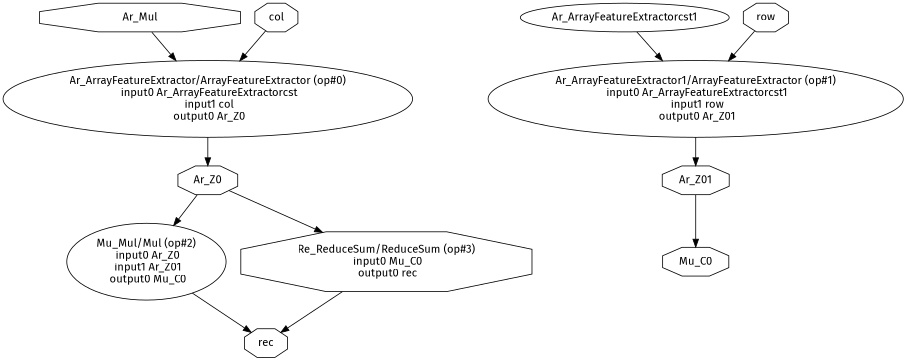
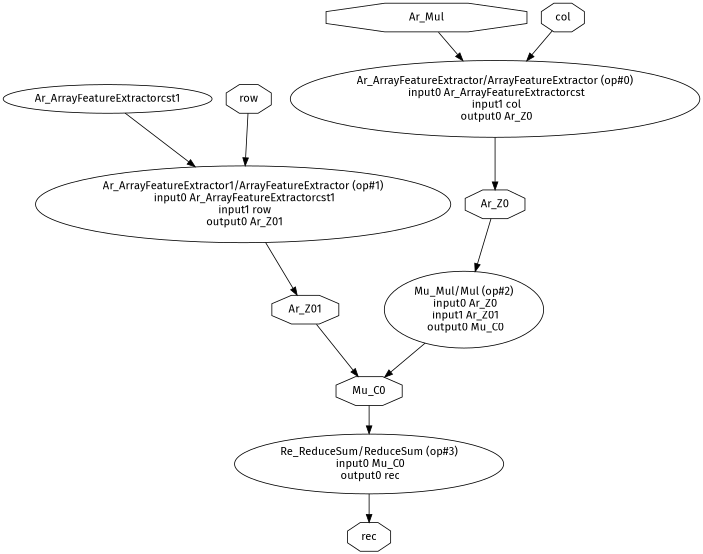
edge "Ar_Z0" -> "Re_ReduceSum/ReduceSum (op#3) input0 Mu_C0 output0 rec": now "Mu_C0" -> "Re_ReduceSum/ReduceSum (op#3) input0 Mu_C0 output0 rec"
node "Re_ReduceSum/ReduceSum (op#3) input0 Mu_C0 output0 rec": shape octagon -> ellipse
edge "Mu_Mul/Mul (op#2) input0 Ar_Z0 input1 Ar_Z01 output0 Mu_C0" -> "rec": now "Mu_Mul/Mul (op#2) input0 Ar_Z0 input1 Ar_Z01 output0 Mu_C0" -> "Mu_C0"
